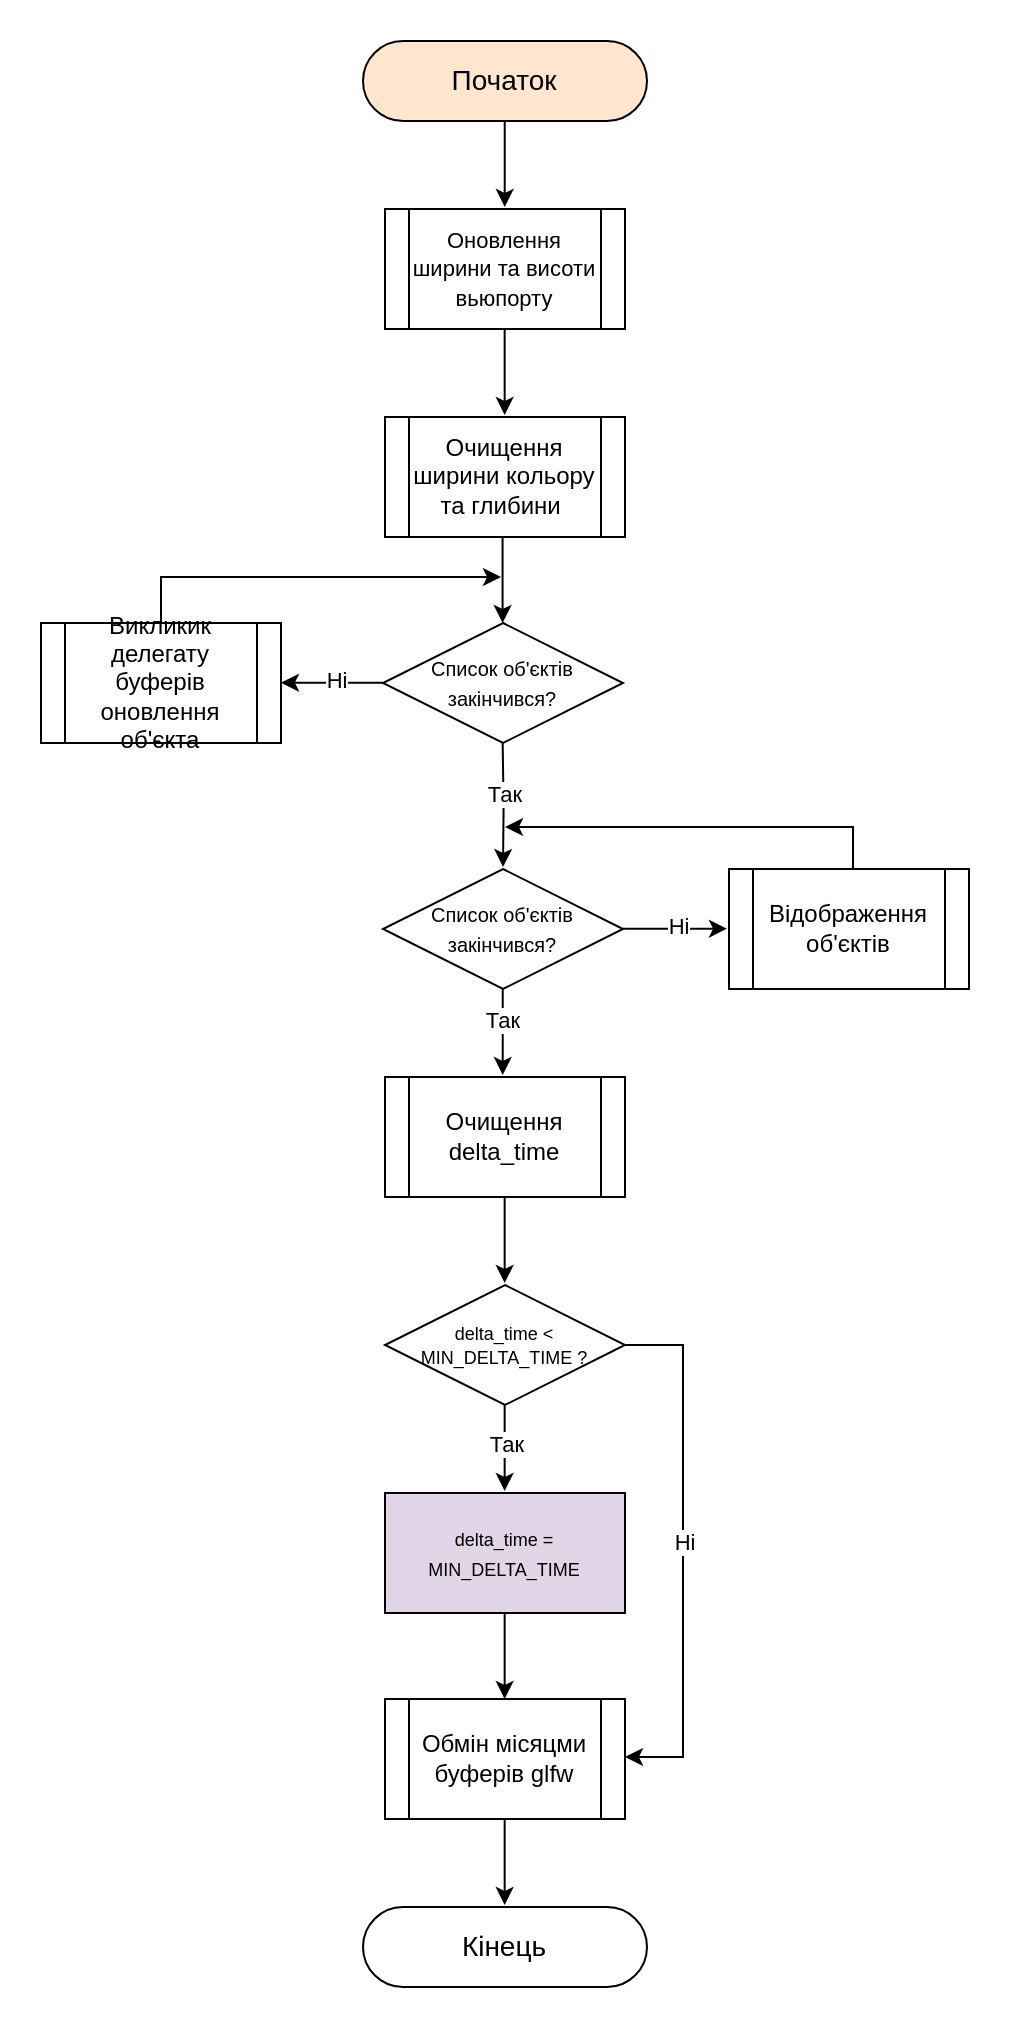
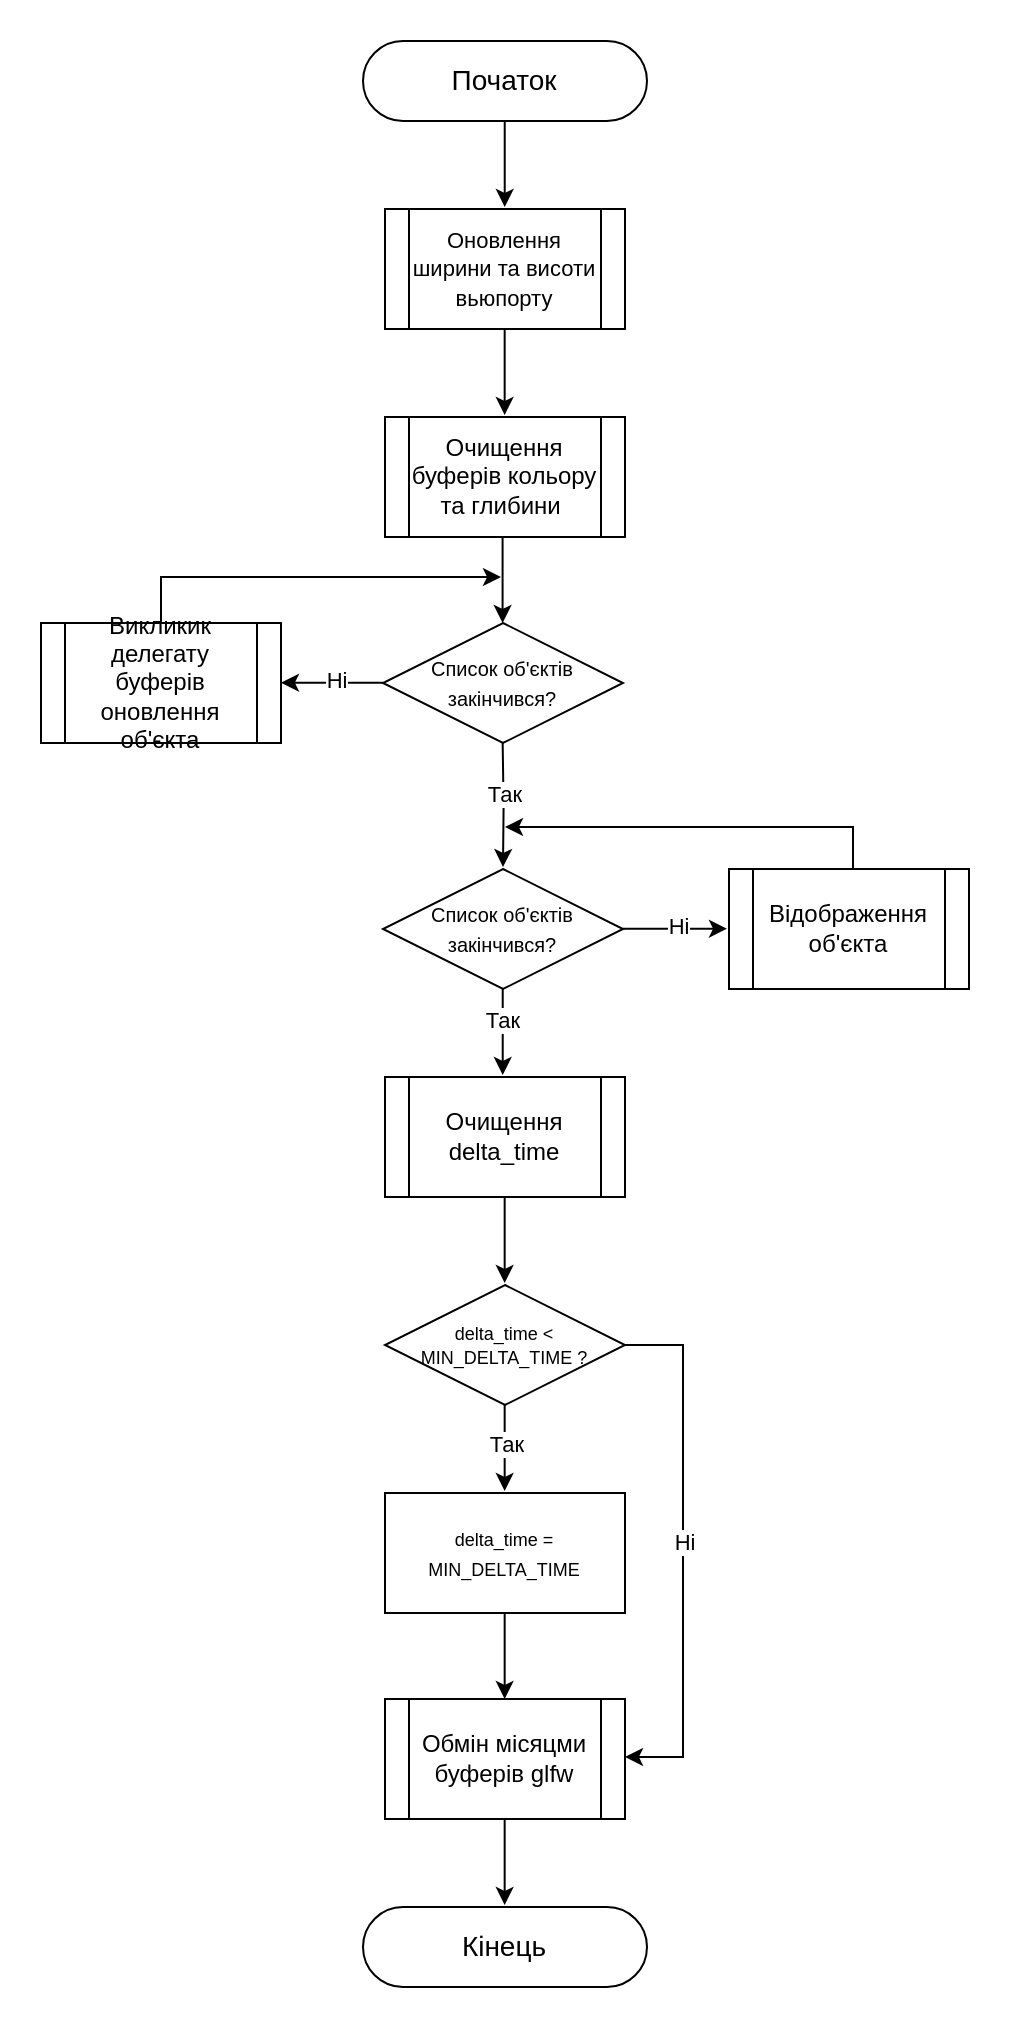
node "Початок": fillcolor #ffe6cc -> #ffffff
node "Очищення ширини кольору та глибини": label "Очищення ширини кольору та глибини" -> "Очищення буферів кольору та глибини"
node "Відображення об'єктів": label "Відображення об'єктів" -> "Відображення об'єкта"
node "delta_time = MIN_DELTA_TIME": fillcolor #e1d5e7 -> #ffffff
